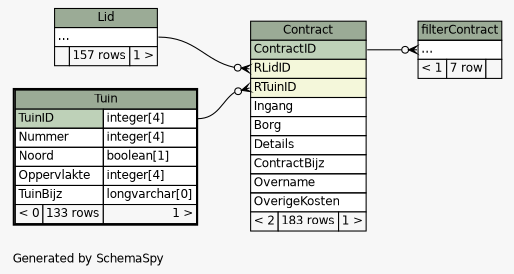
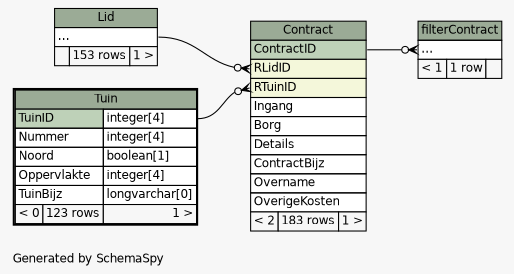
node "Lid": text "157 rows" -> "153 rows"
node "filterContract": text "7 row" -> "1 row"
node "Tuin": text "133 rows" -> "123 rows"
